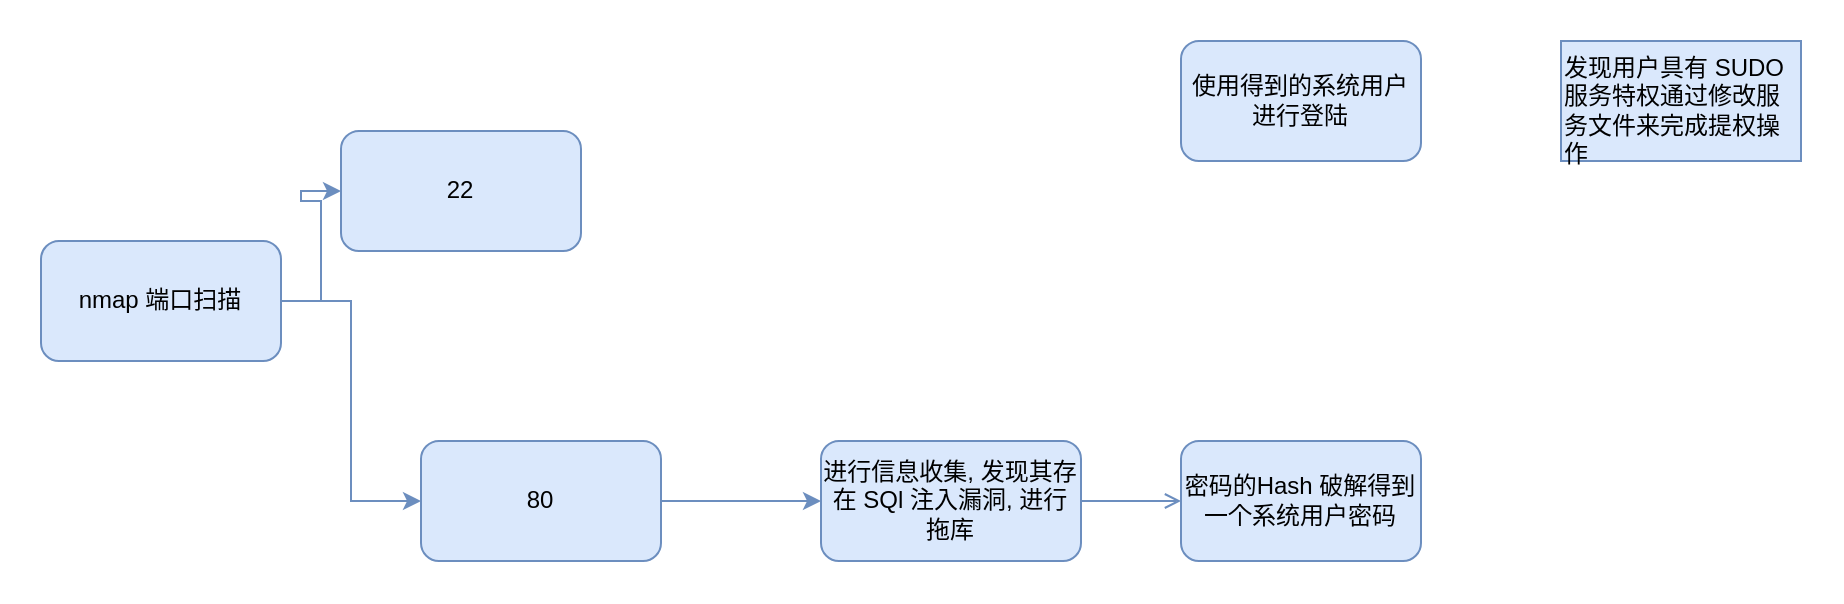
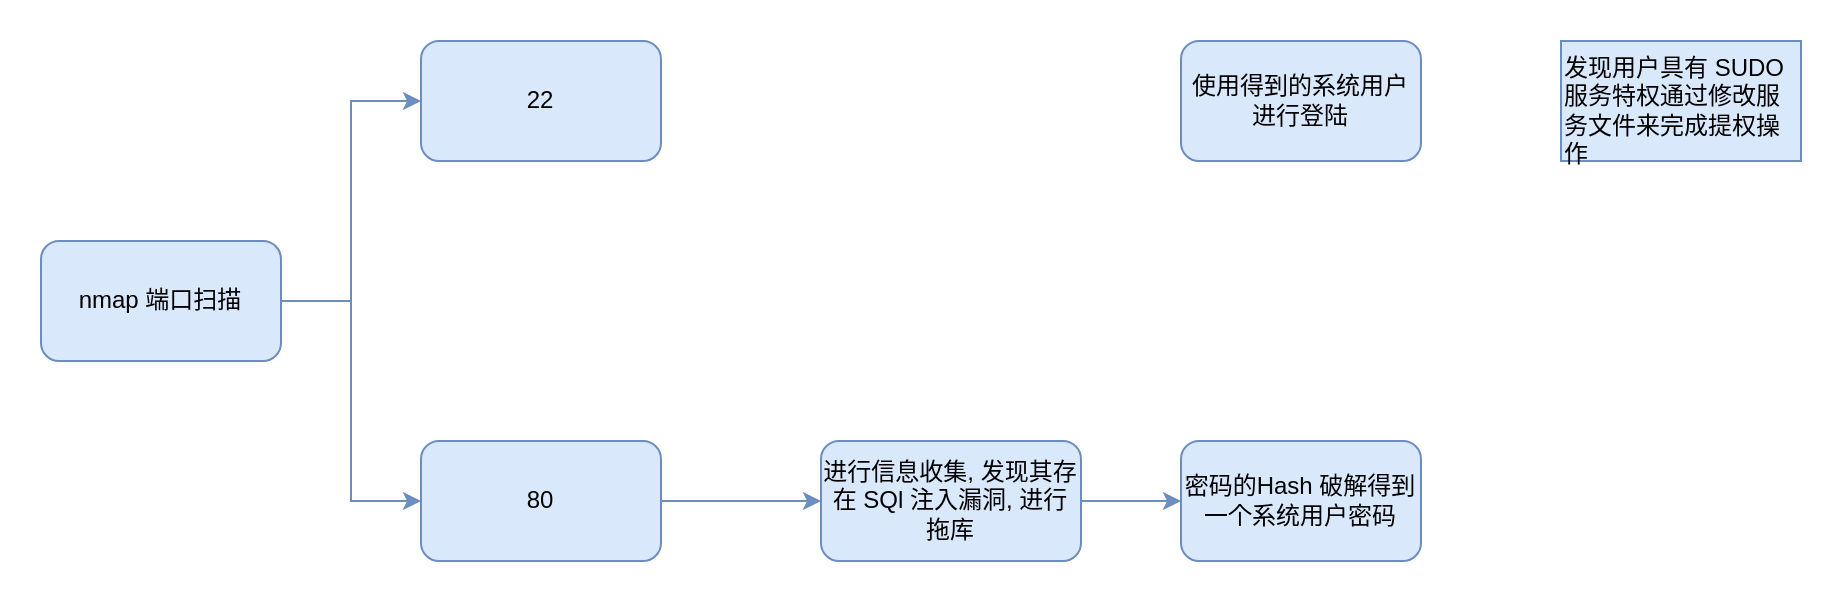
node "22": moved (461, 191) -> (541, 101)
edge "进行信息收集, 发现其存在 SQl 注入漏洞, 进行拖库" -> "密码的Hash 破解得到一个系统用户密码": arrowhead open -> classic
